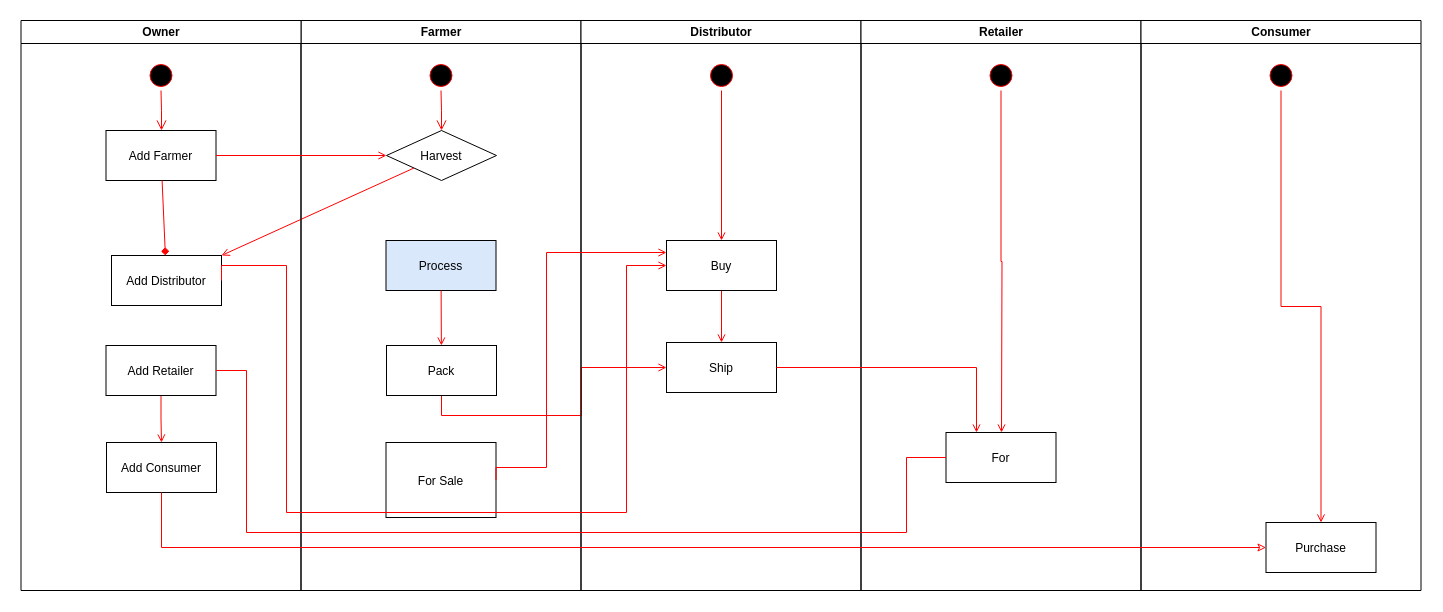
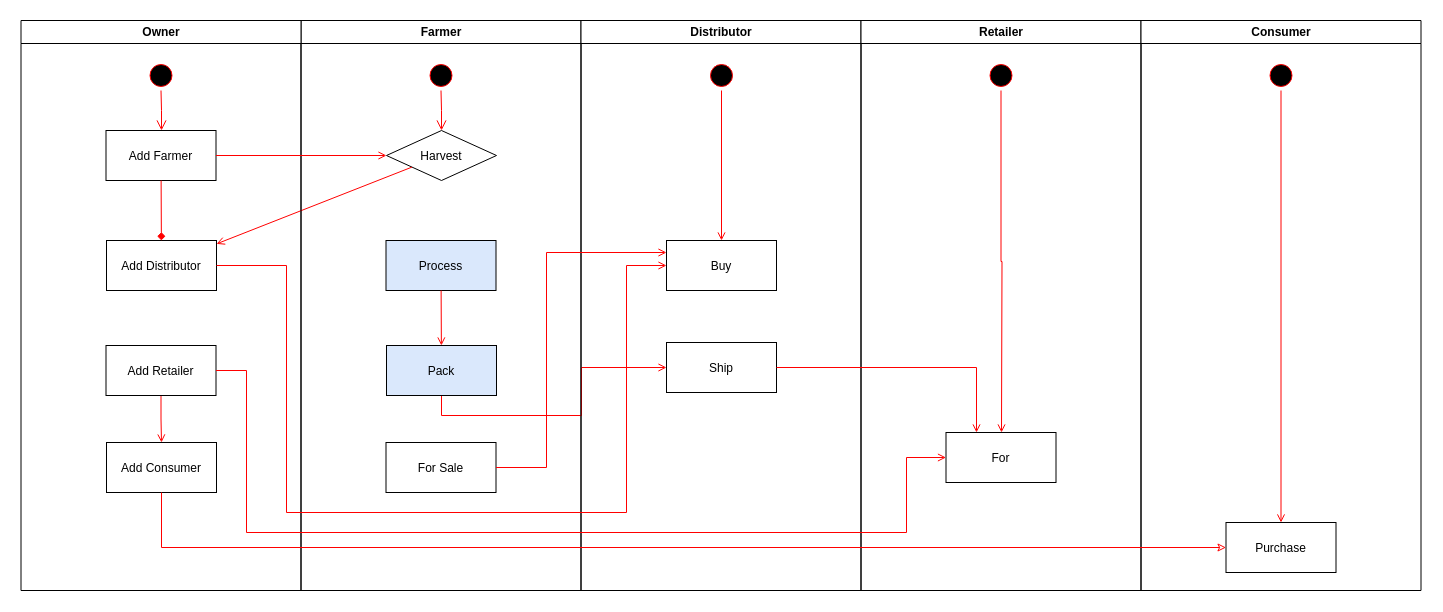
node "Add Distributor": moved (167, 281) -> (162, 266)
edge "Buy" -> "Ship": removed
node "Pack": fillcolor #ffffff -> #dae8fc
edge "Add Retailer" -- "For": arrowhead none -> open
node "For Sale": size 110x75 -> 110x50
node "Purchase": moved (1321, 548) -> (1281, 548)
